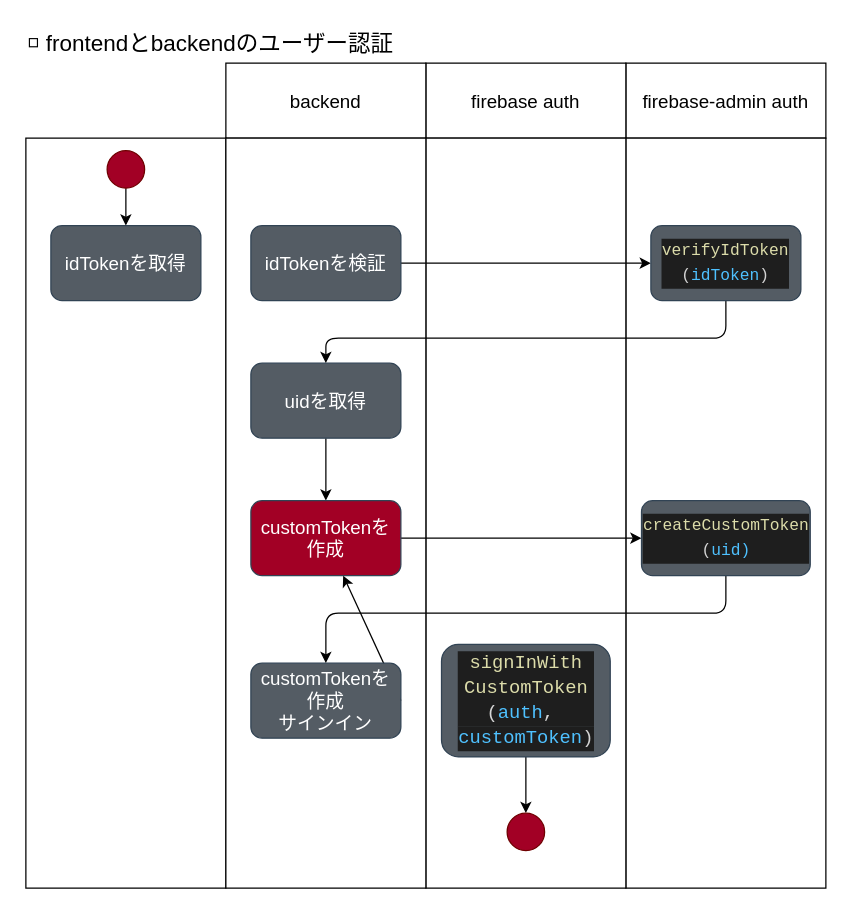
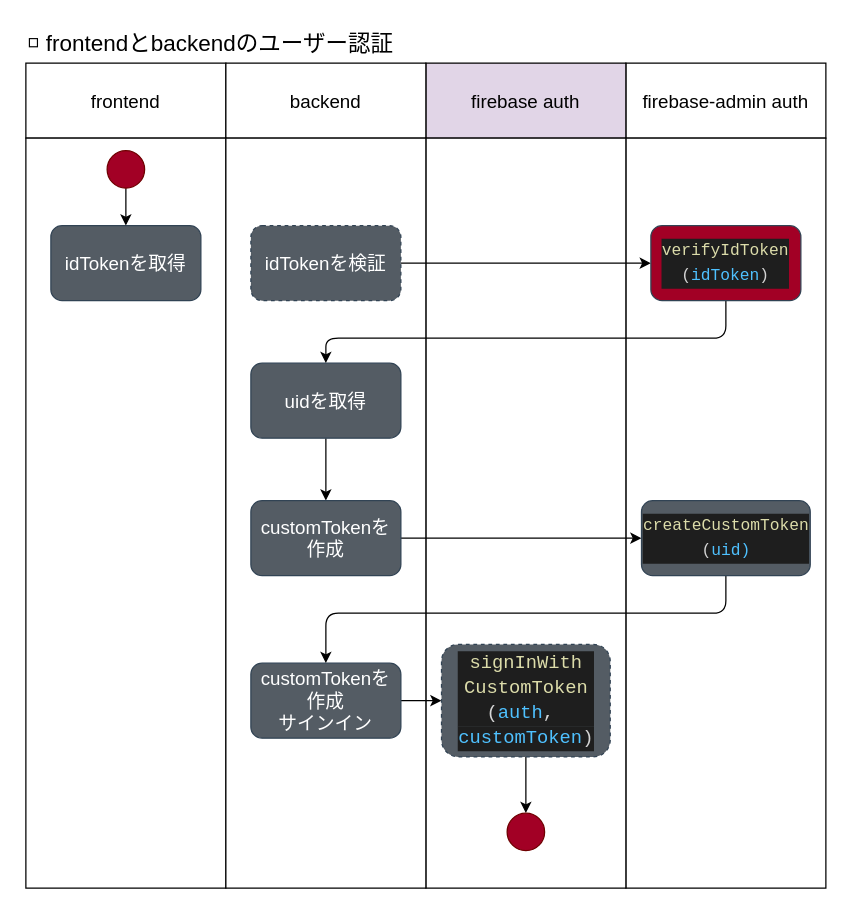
node "frontend": added
node "firebase auth": fillcolor #ffffff -> #e1d5e7
node "idTokenを検証": style solid -> dashed
node "verifyIdToken (idToken)": fillcolor #545c64 -> #a20025
node "customTokenを作成": fillcolor #a20025 -> #545c64
edge "customTokenを作成 サインイン" -> "customTokenを作成": now "customTokenを作成 サインイン" -> "signInWith CustomToken(auth, customToken)"
node "signInWith CustomToken(auth, customToken)": style solid -> dashed
